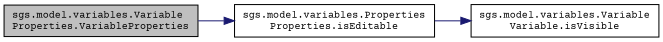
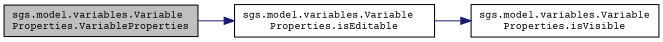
node "sgs.model.variables.Properties Properties.isEditable": label "sgs.model.variables.Properties Properties.isEditable" -> "sgs.model.variables.Variable Properties.isEditable"
node "sgs.model.variables.Variable Variable.isVisible": label "sgs.model.variables.Variable Variable.isVisible" -> "sgs.model.variables.Variable Properties.isVisible"
